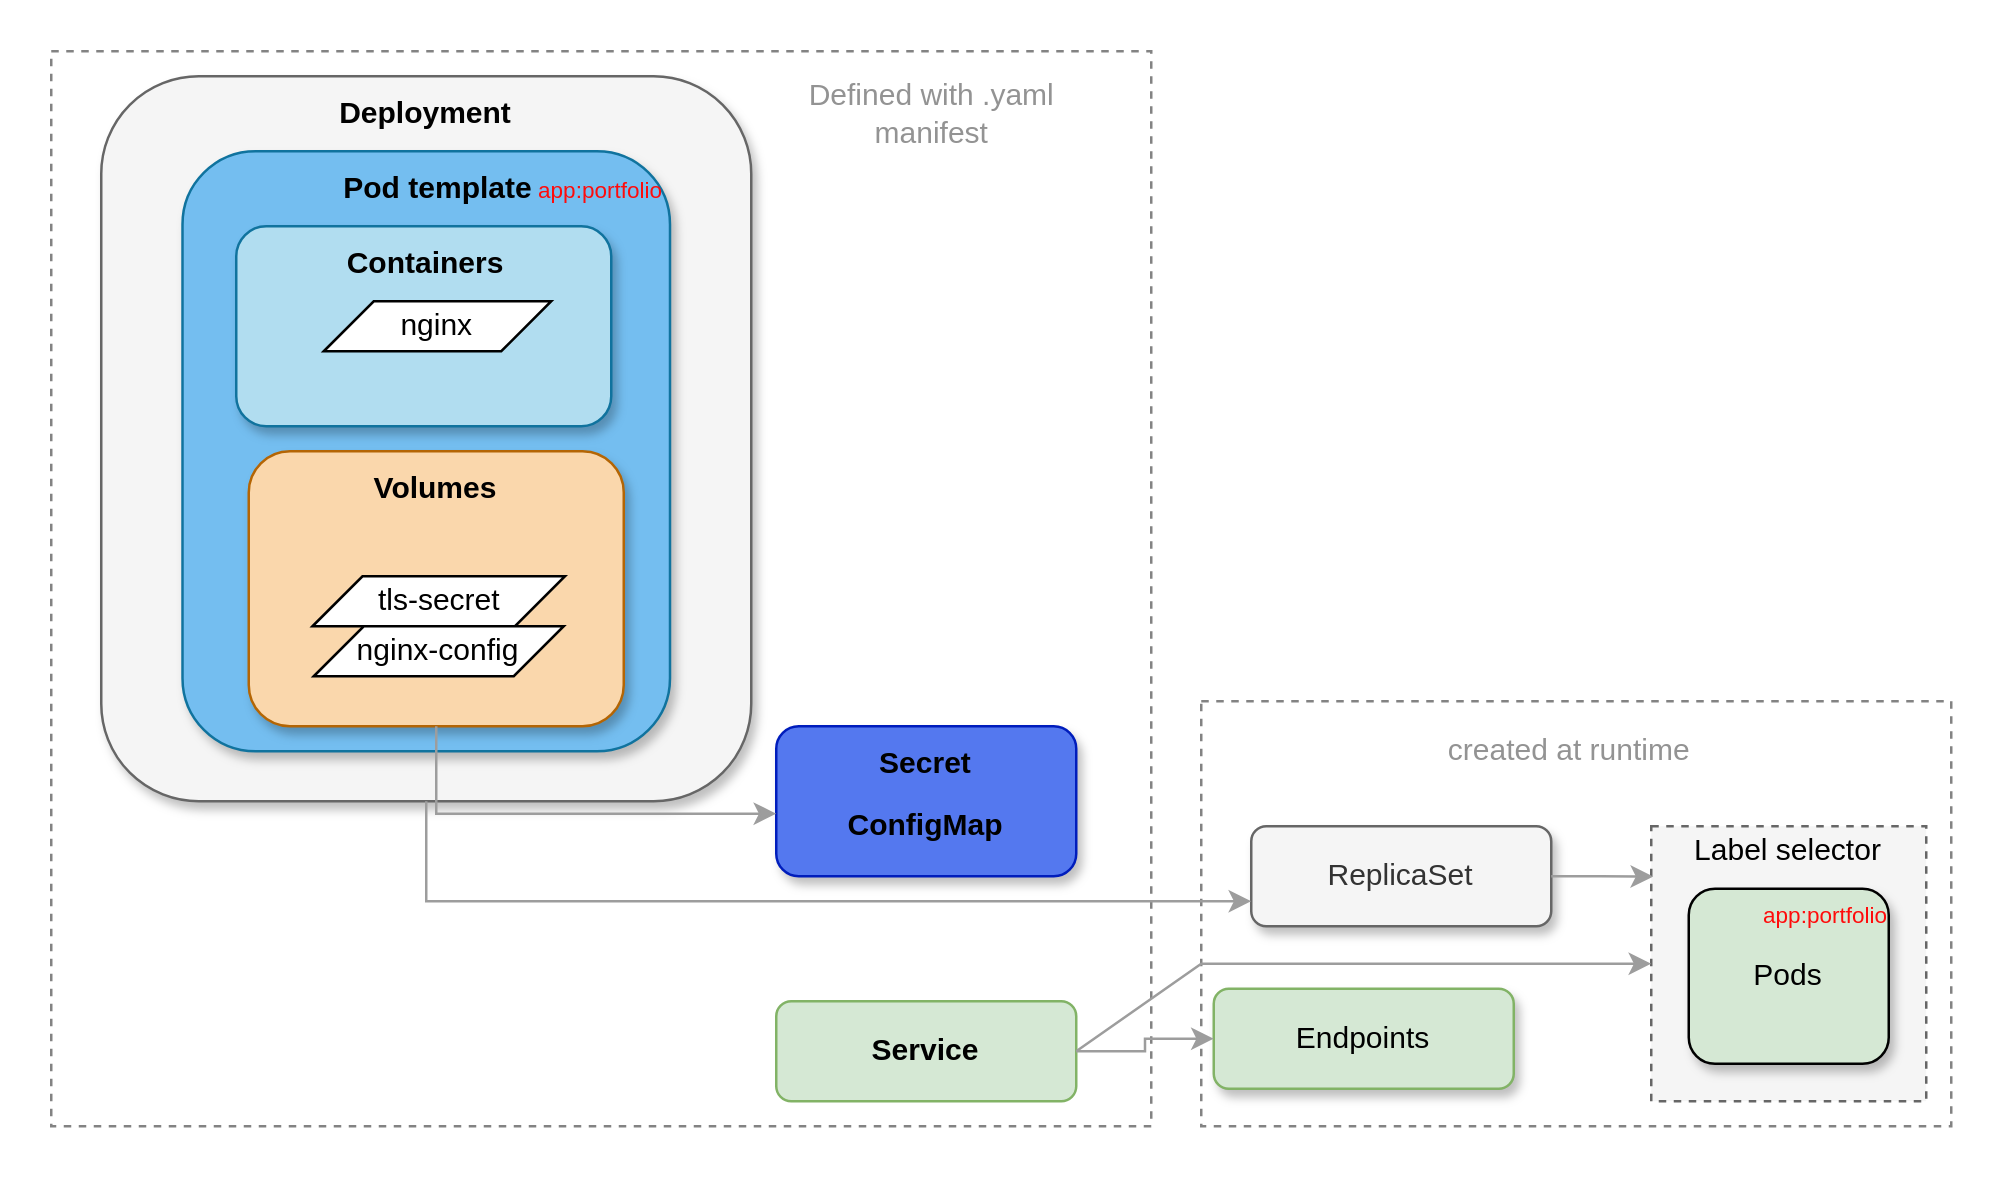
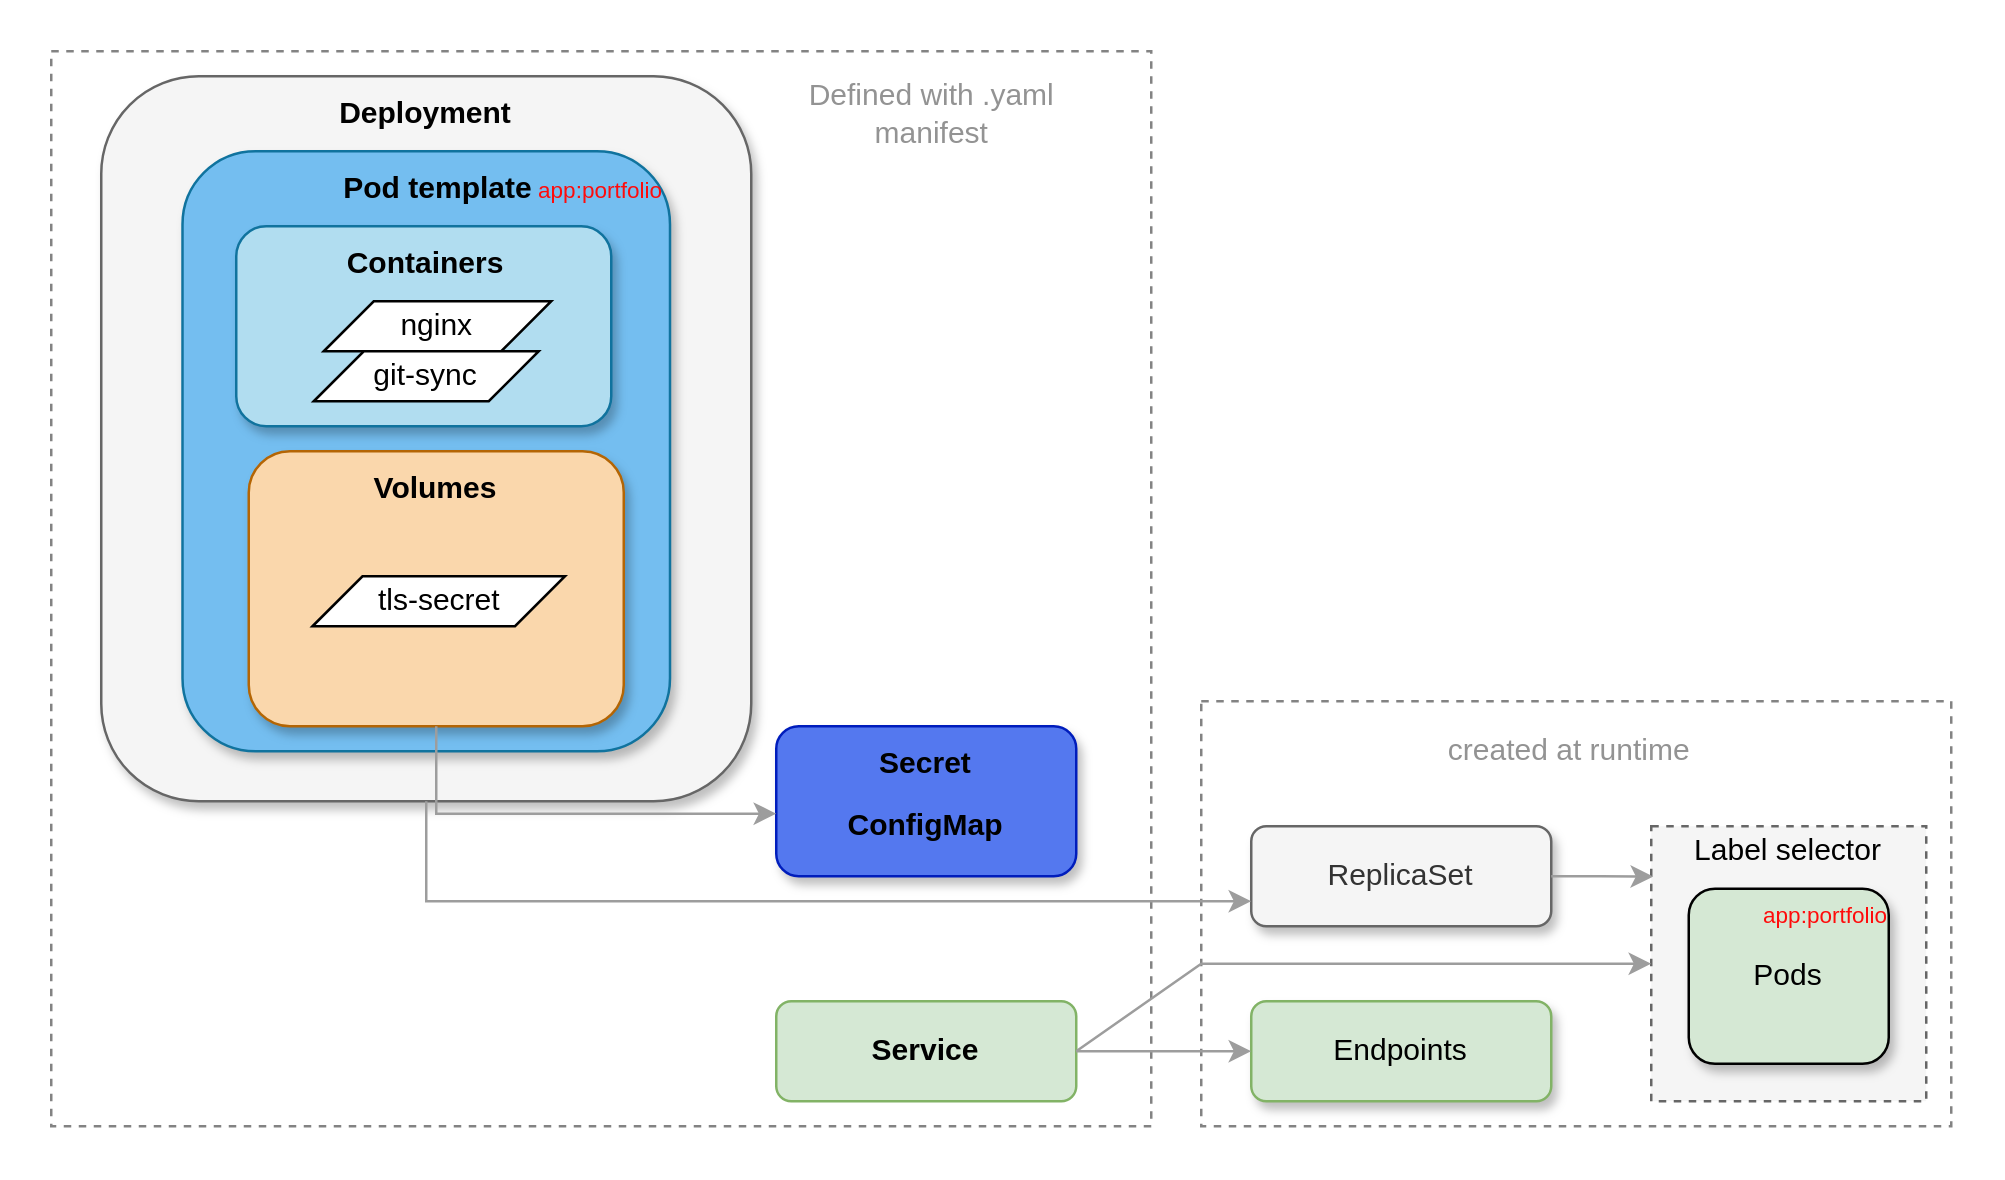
node "git-sync": added
node "nginx-config": removed
node "Endpoints": moved (1364, 1039) -> (1401, 1051)
